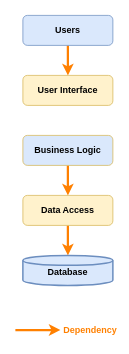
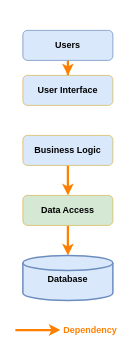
node "Users": moved (68, 30) -> (68, 45)
node "User Interface": fillcolor #fff2cc -> #dae8fc
node "Data Access": fillcolor #fff2cc -> #d5e8d4
node "Database": size 90x30 -> 90x45
